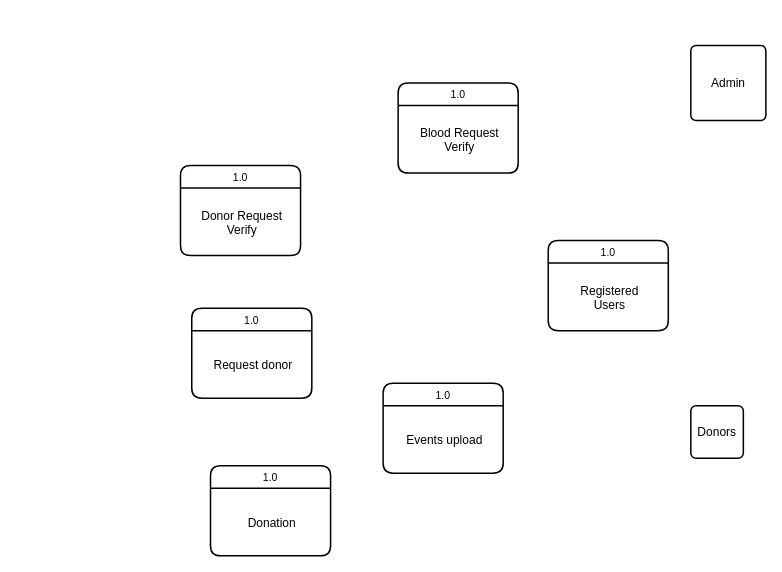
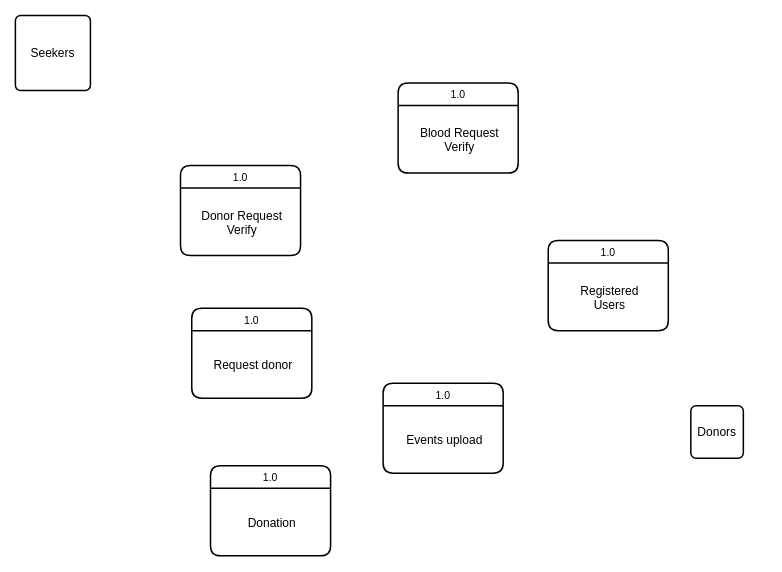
node "Seekers": added
node "Admin": removed
